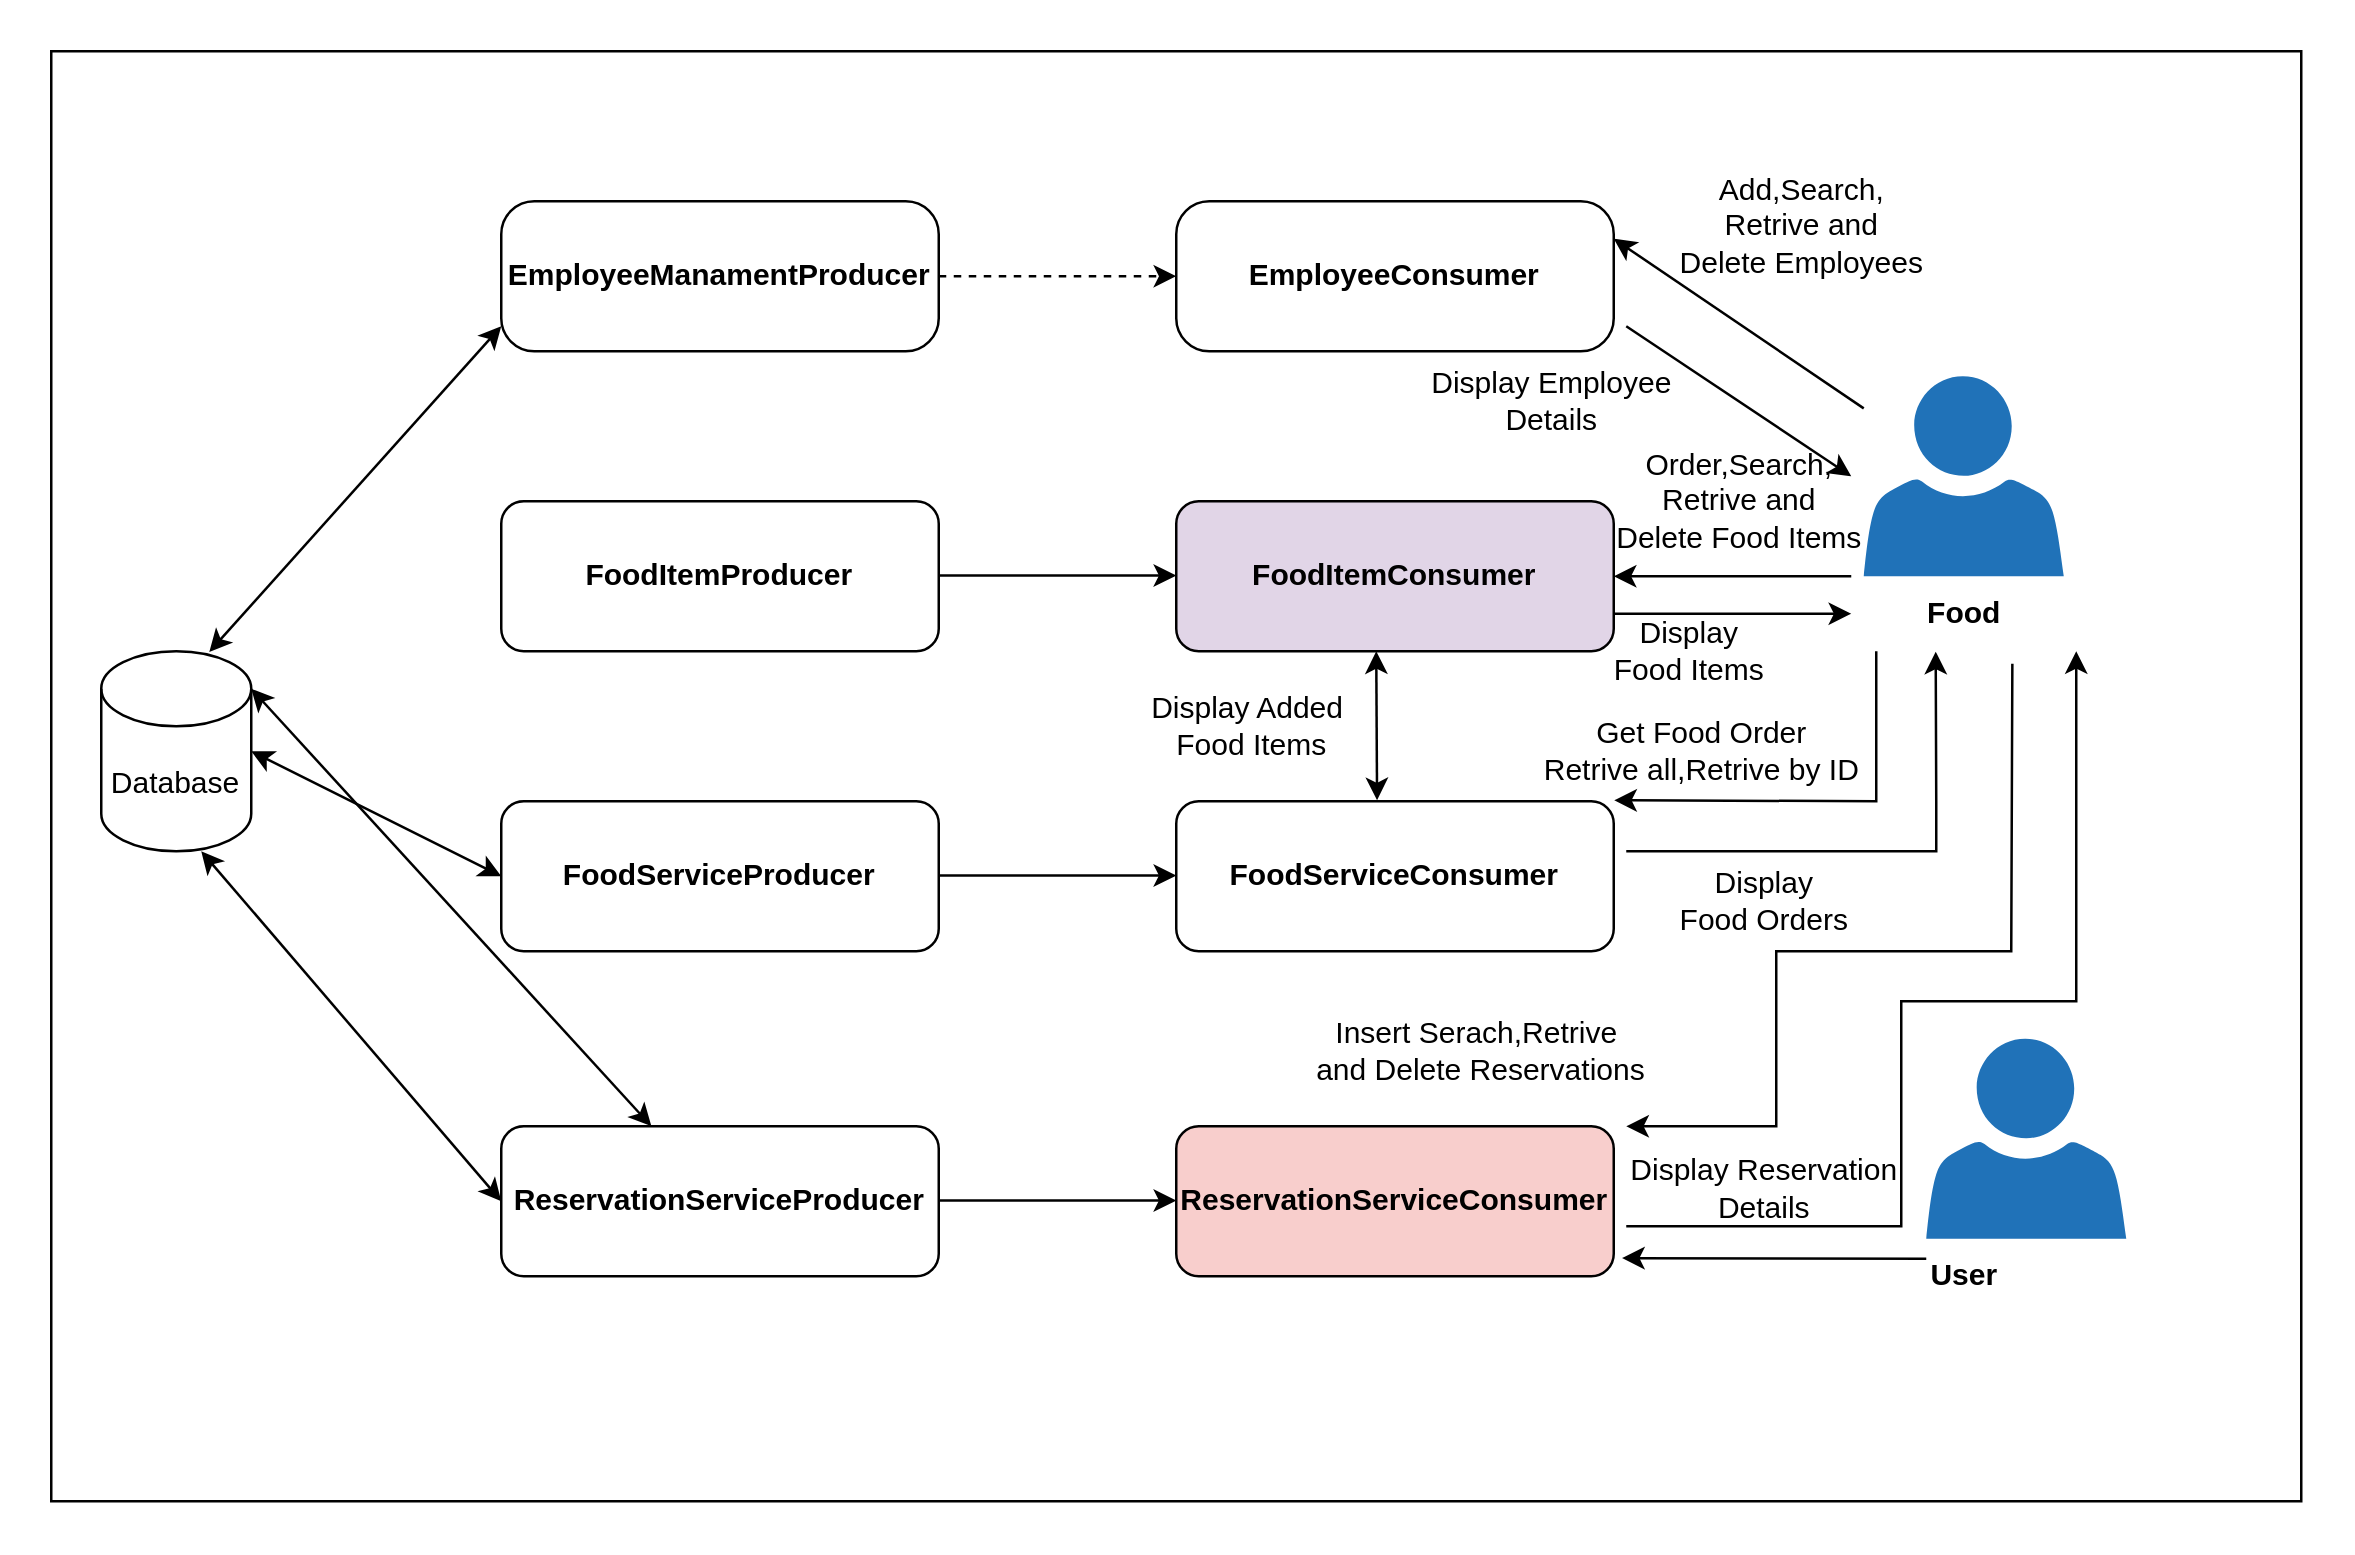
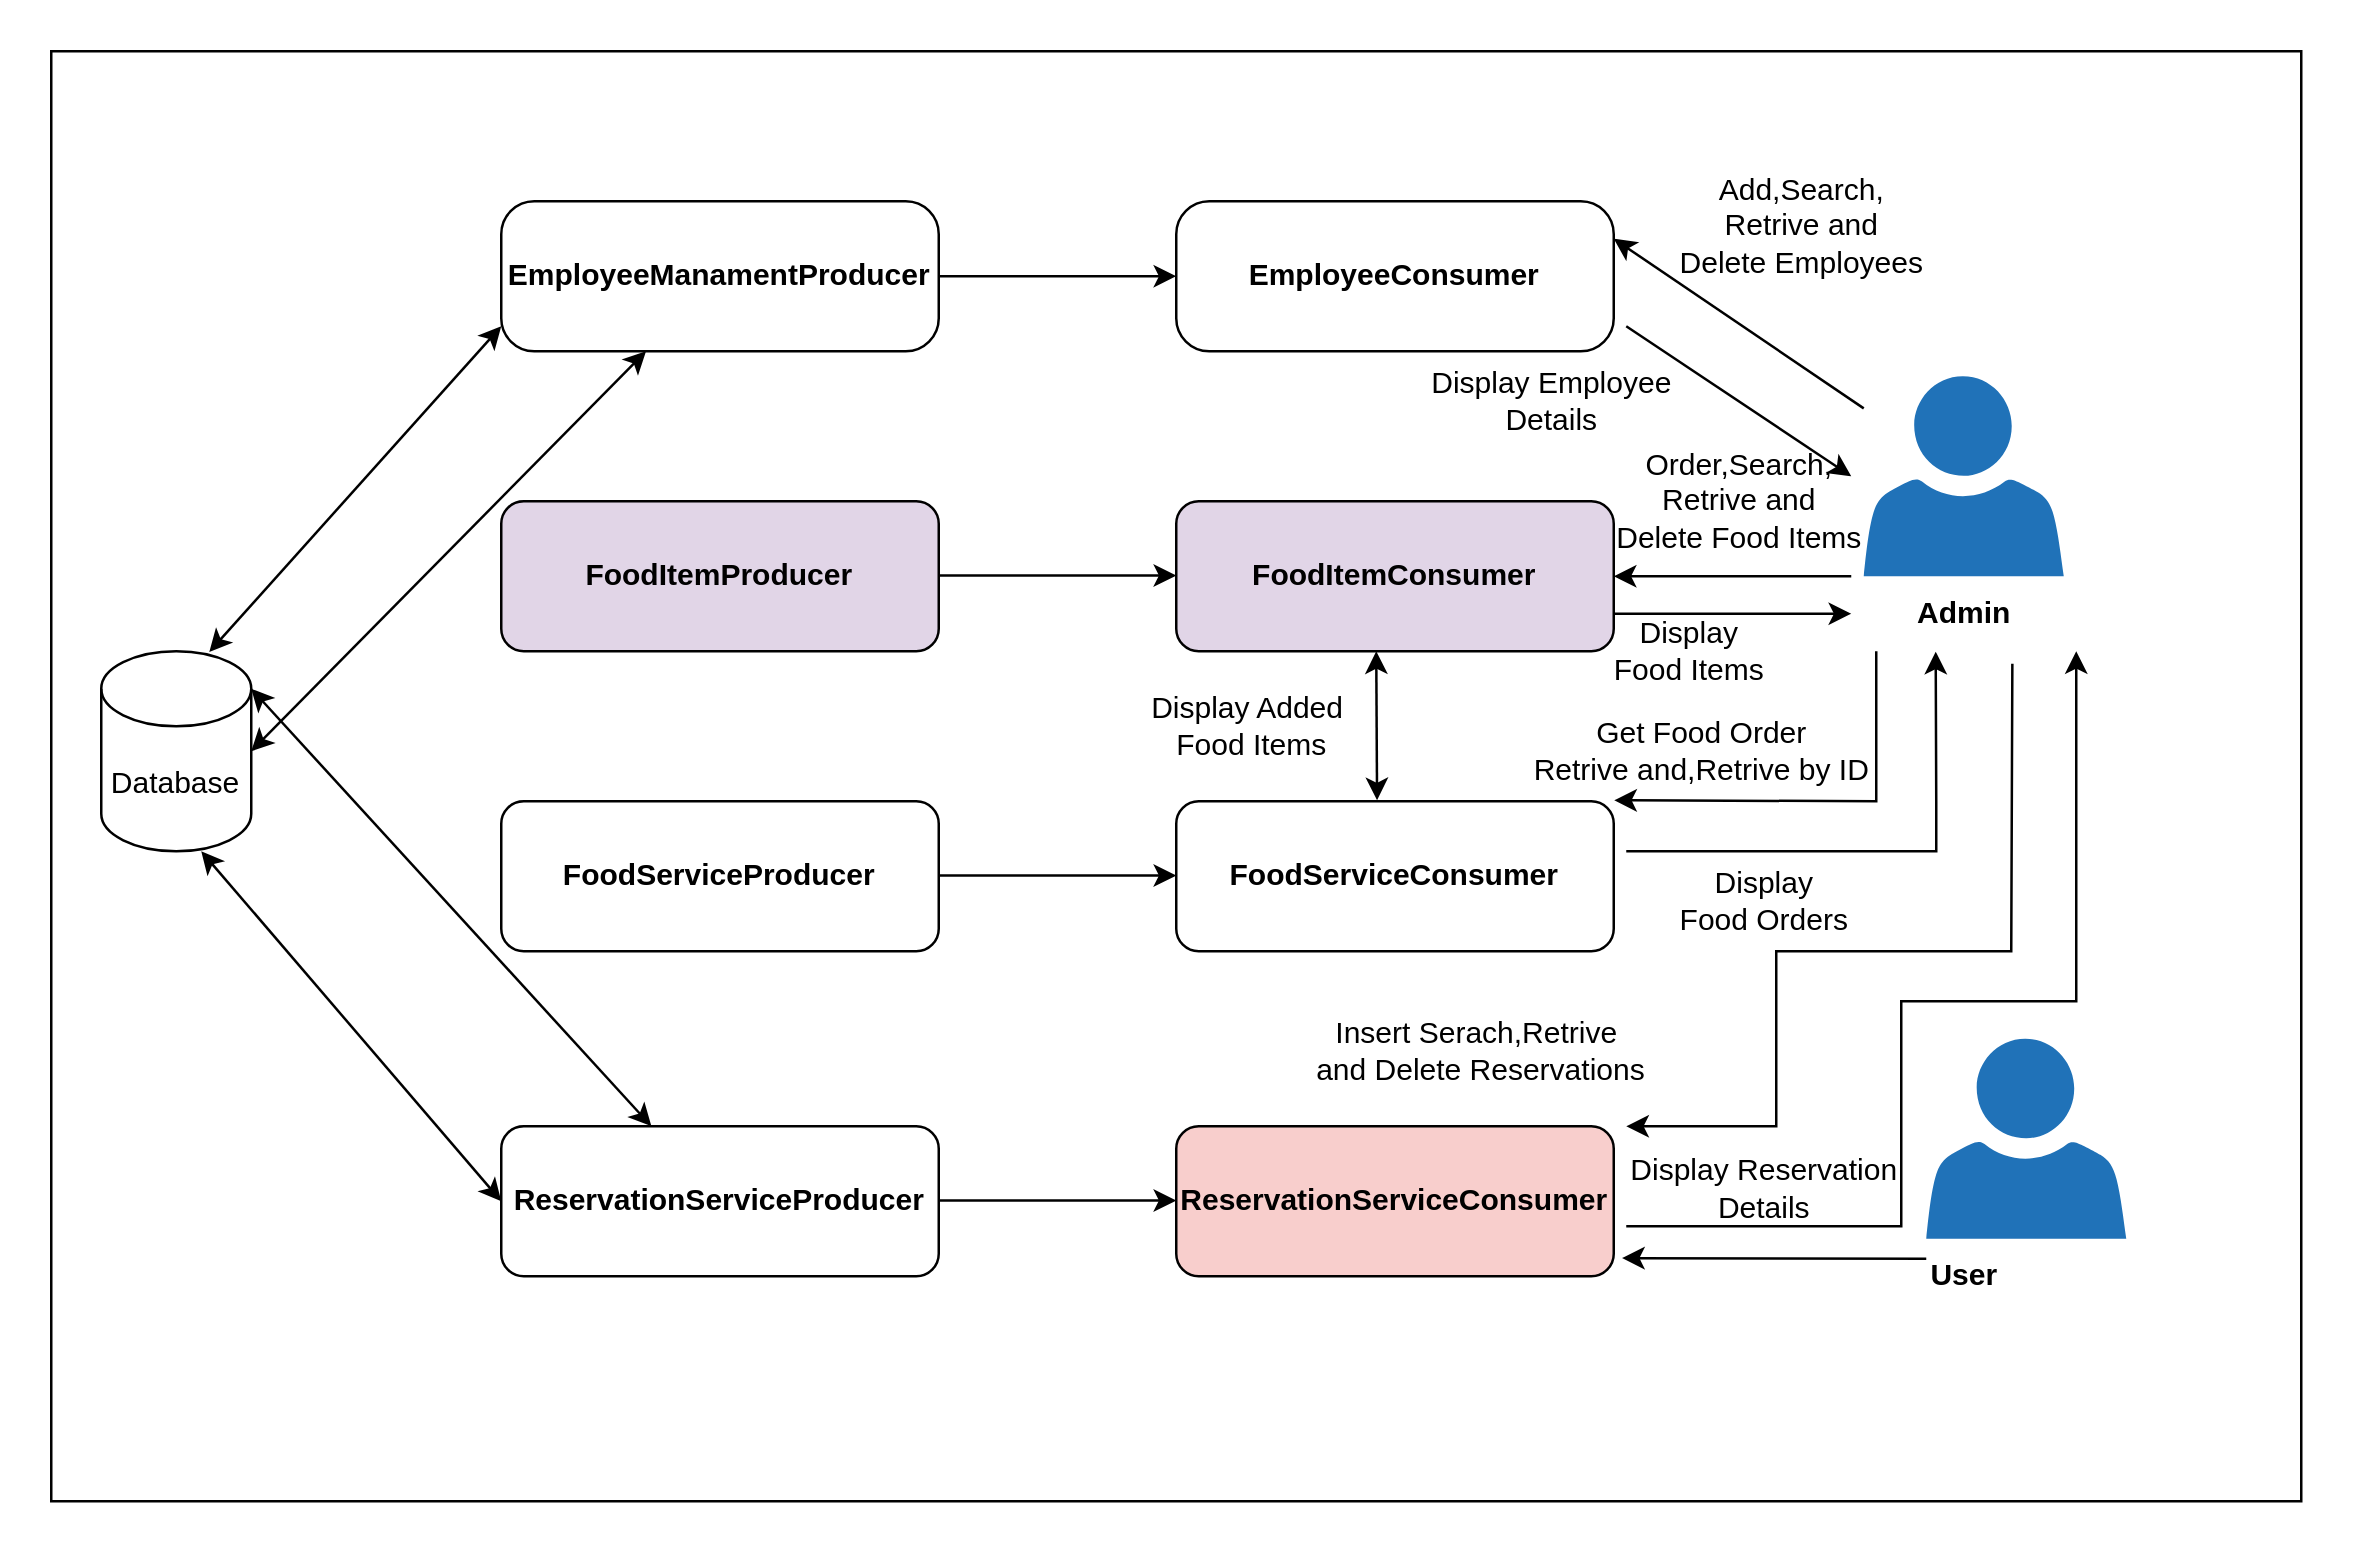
edge "EmployeeManamentProducer" -> "EmployeeConsumer": style dashed -> solid
node "FoodItemProducer": fillcolor #ffffff -> #e1d5e7
node "Food": label "Food" -> "Admin"
node "Get Food Order Retrive all,Retrive by ID": label "Get Food Order Retrive all,Retrive by ID" -> "Get Food Order Retrive and,Retrive by ID"
edge "Database" -- "FoodServiceProducer": now "Database" -- "EmployeeManamentProducer"
